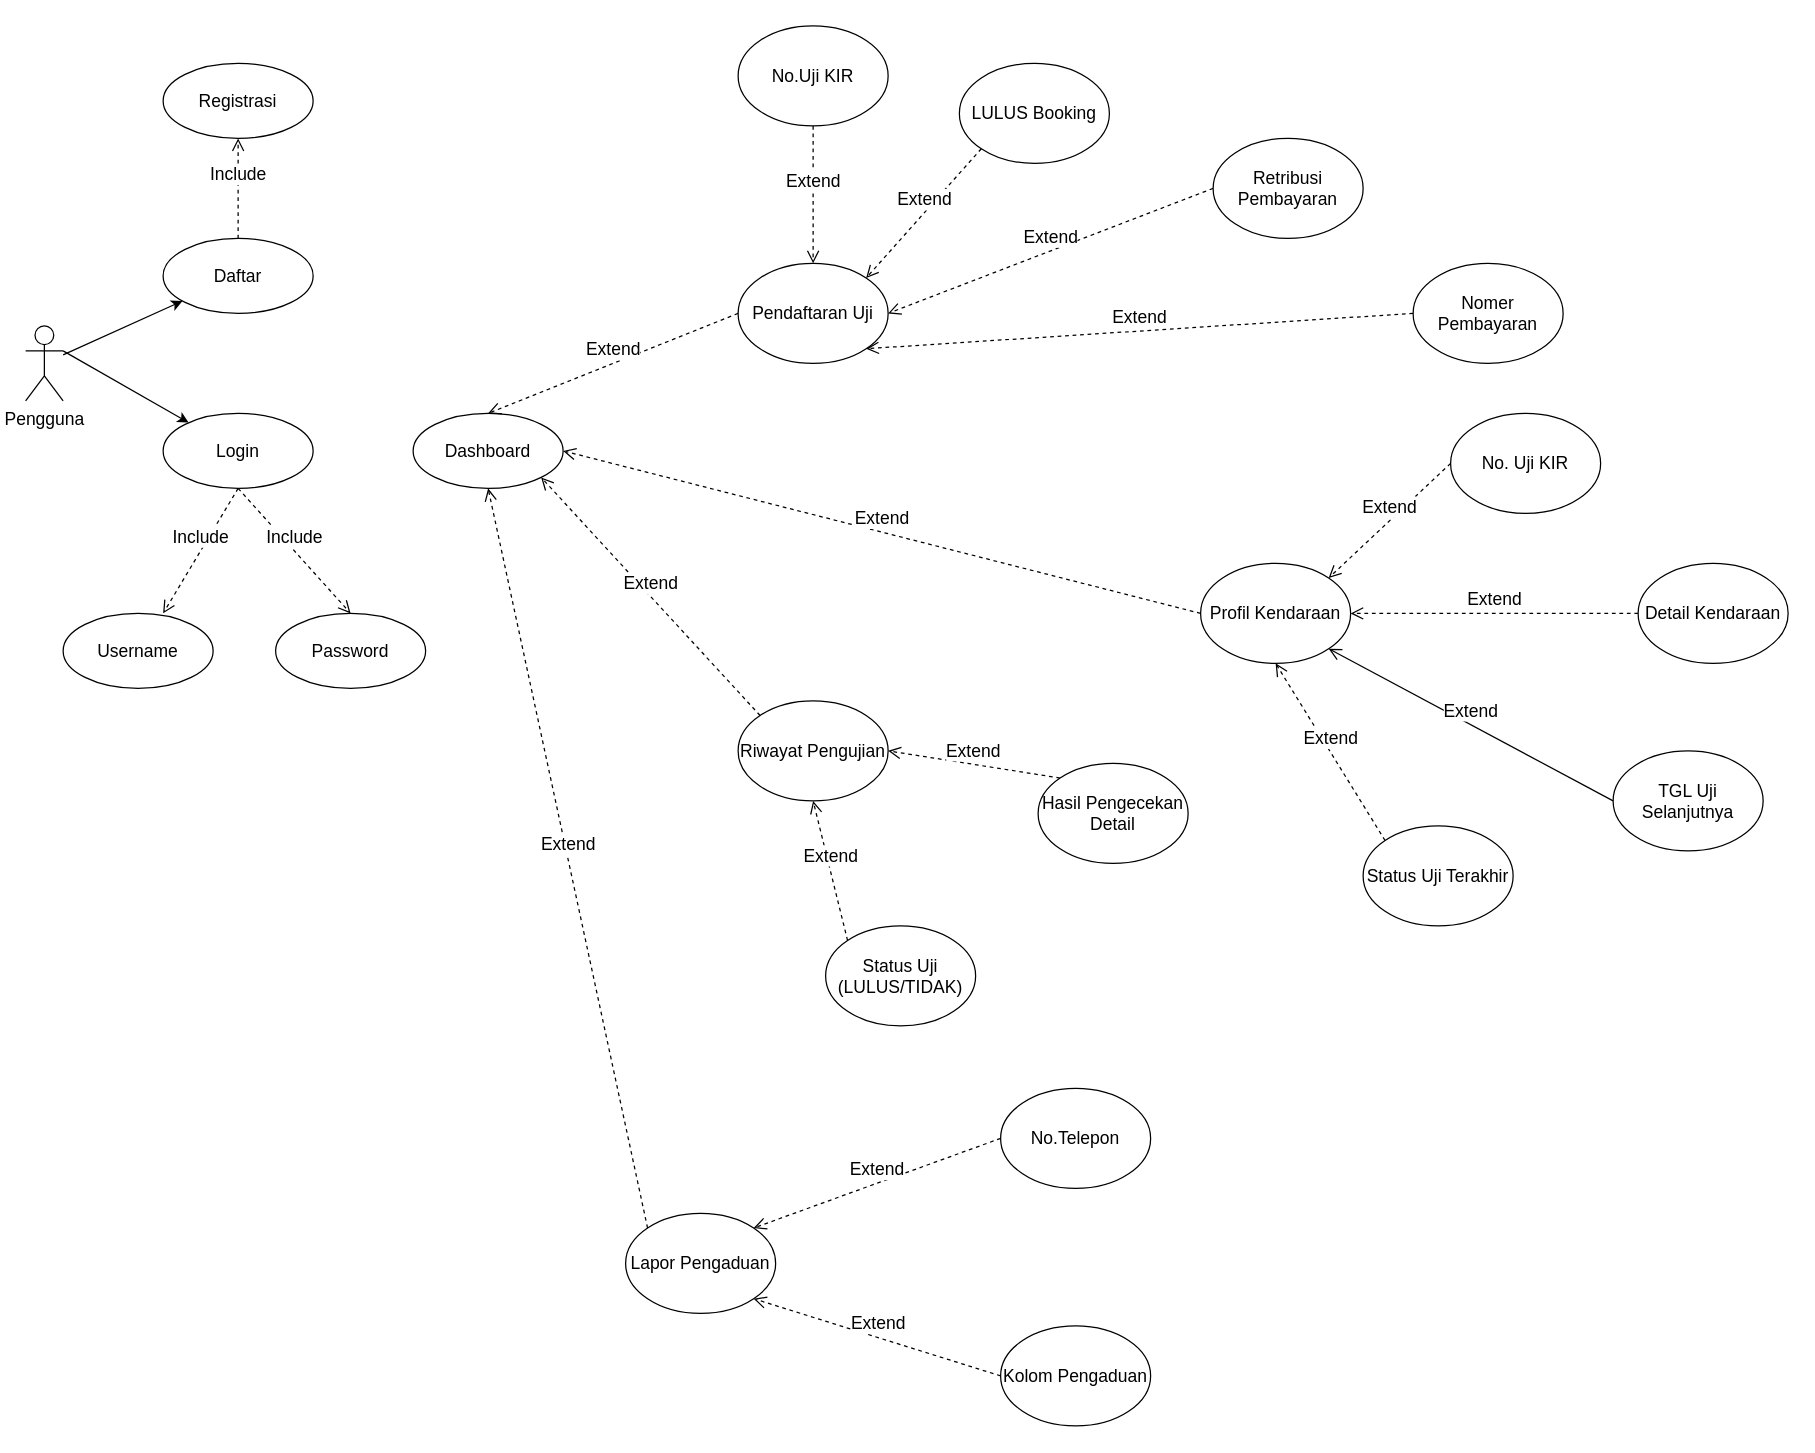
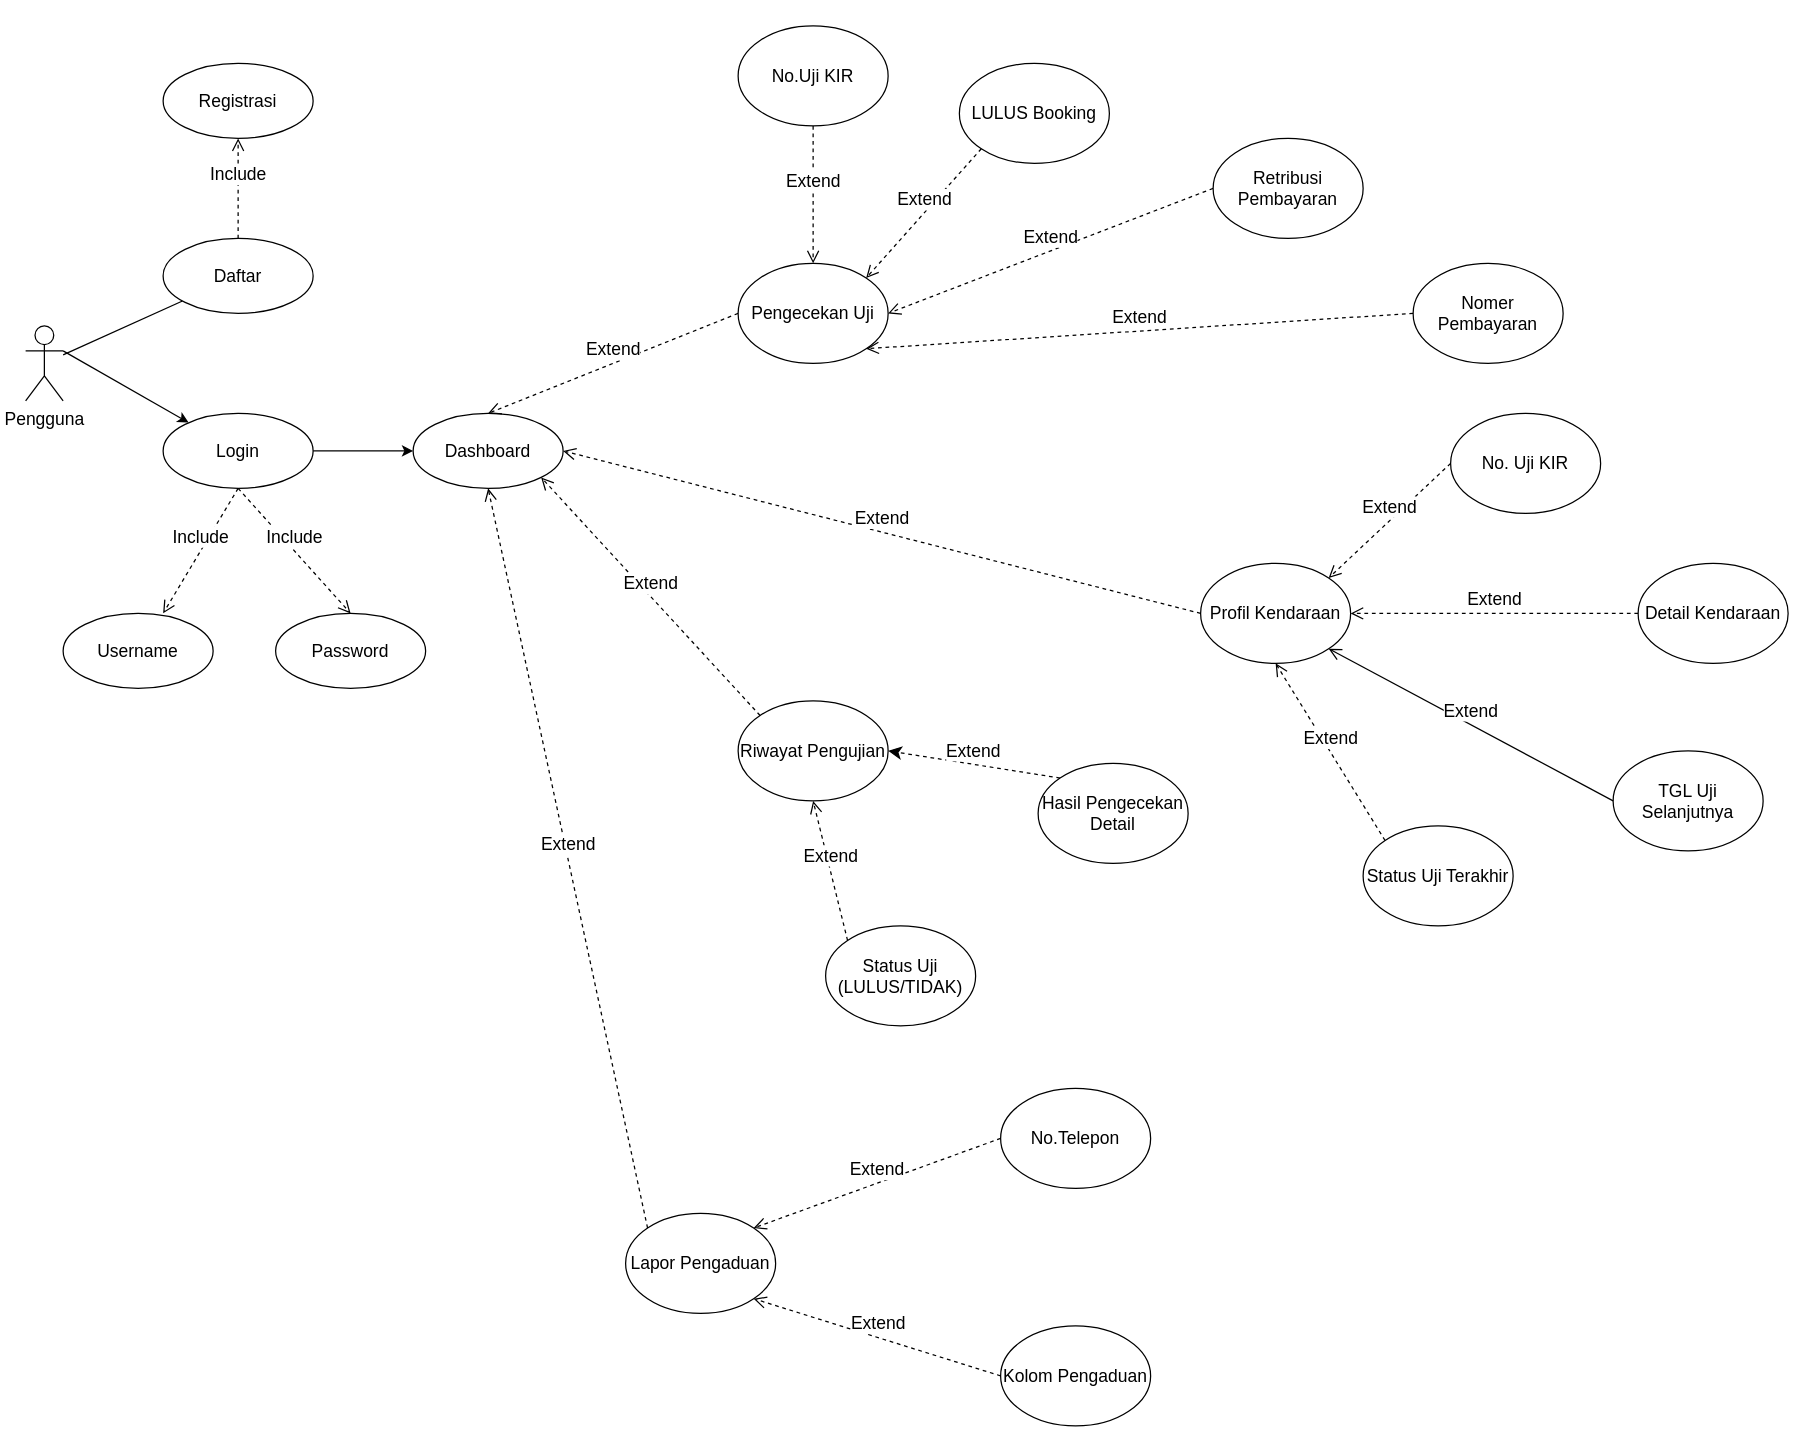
edge "Pengguna" -> "Daftar": arrowhead classic -> none
node "Pendaftaran Uji": label "Pendaftaran Uji" -> "Pengecekan Uji"
edge "Login" -> "Dashboard": added
edge "Hasil Pengecekan Detail" -> "Riwayat Pengujian": arrowhead open -> classic
